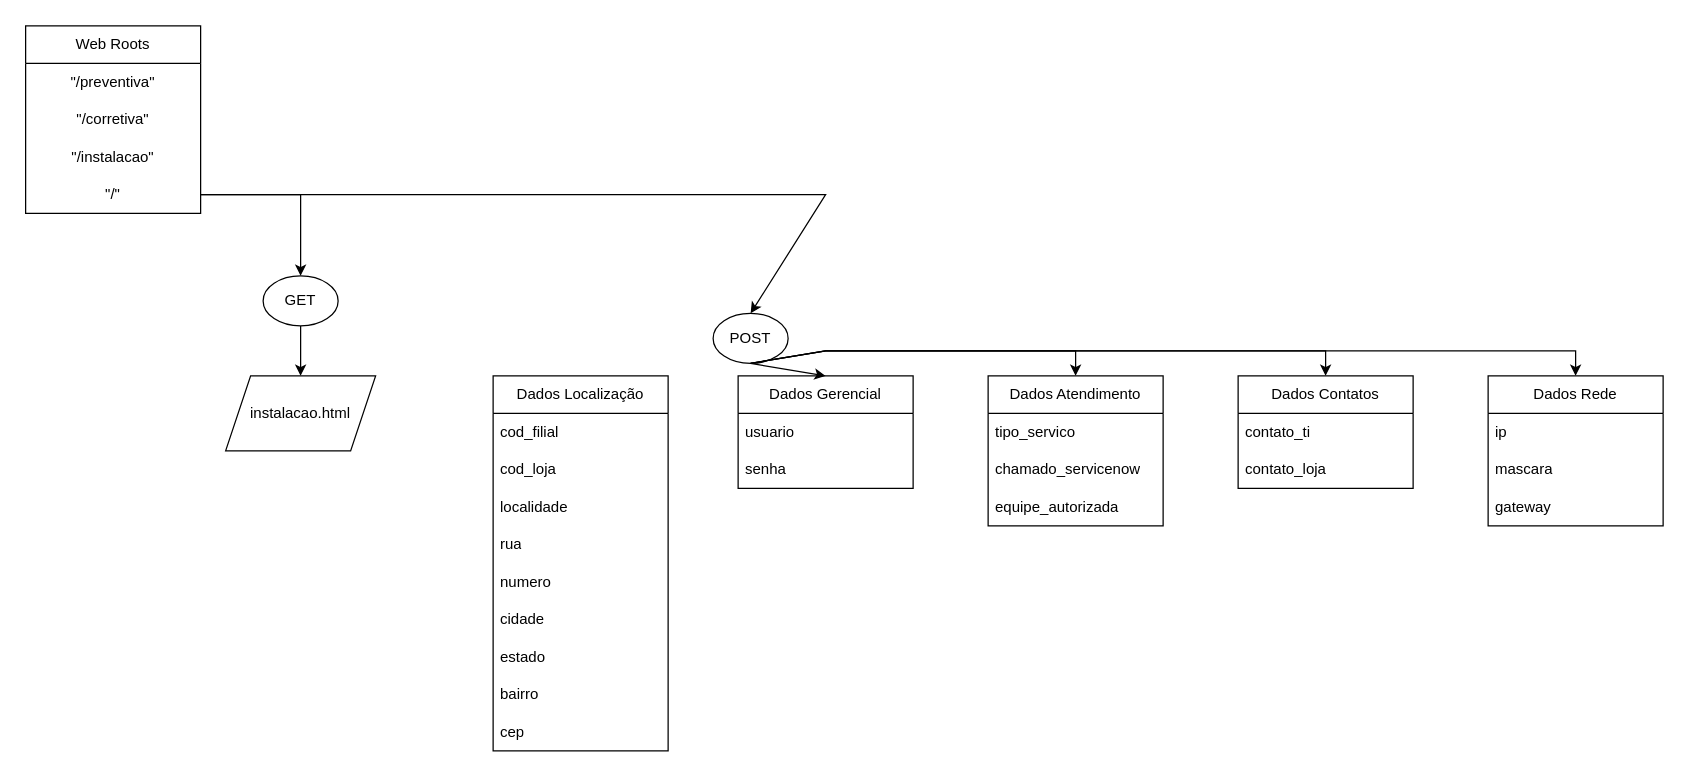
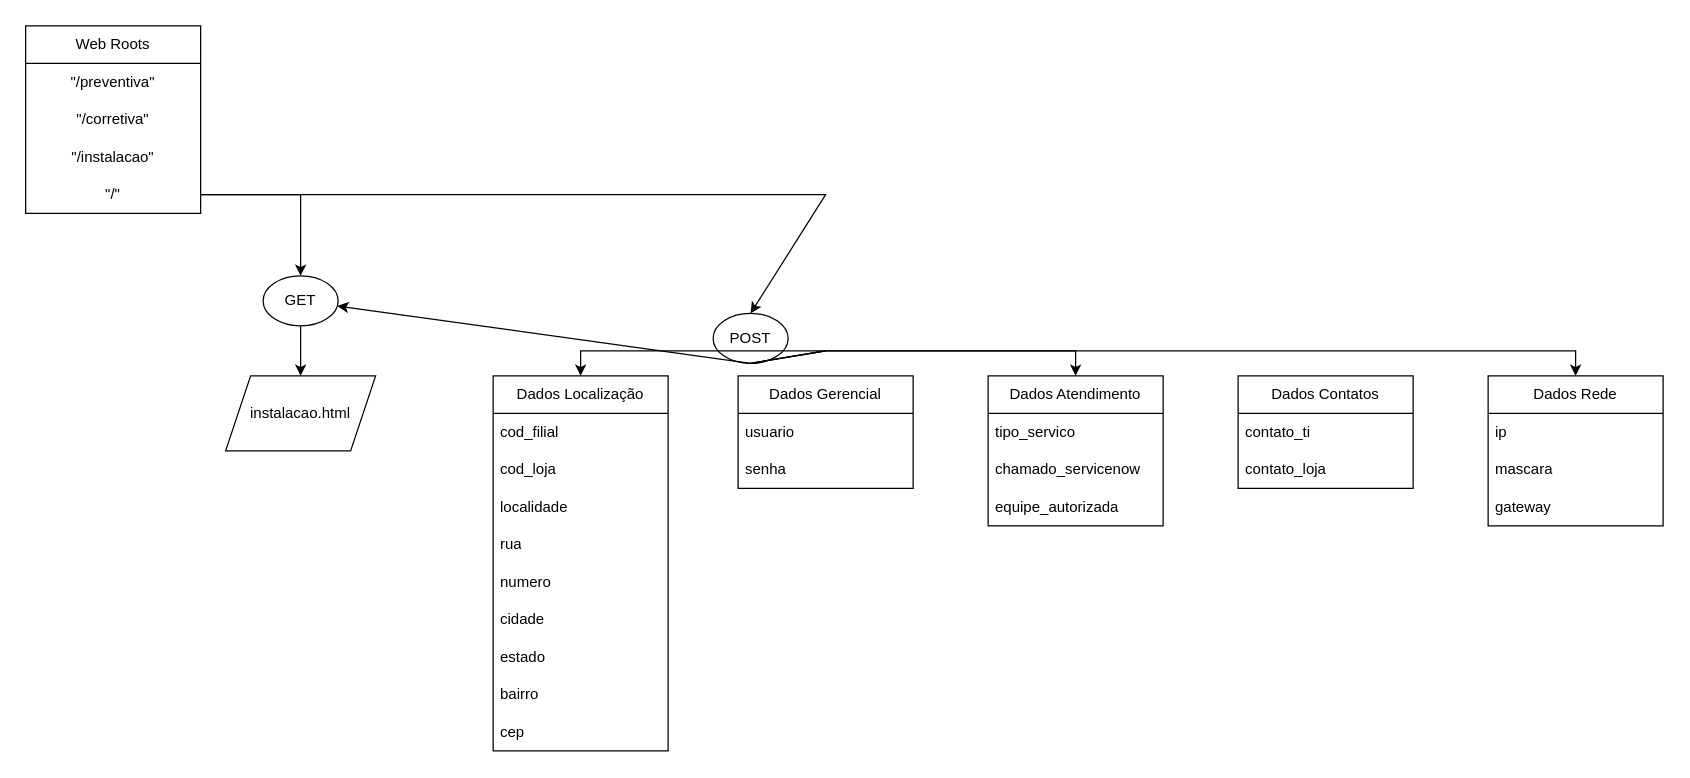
edge "POST" -> "Dados Localização": added
edge "POST" -> "Dados Contatos": removed
edge "POST" -> "Dados Gerencial": now "POST" -> "GET"
